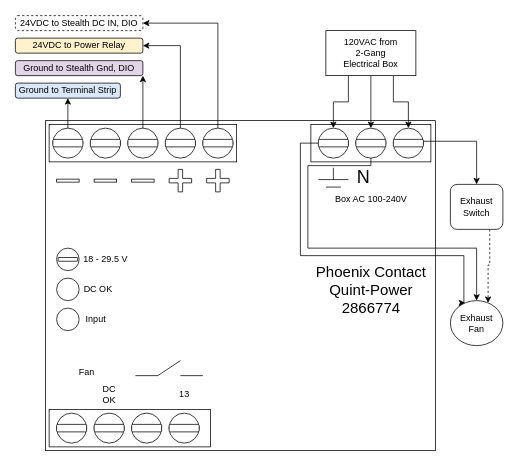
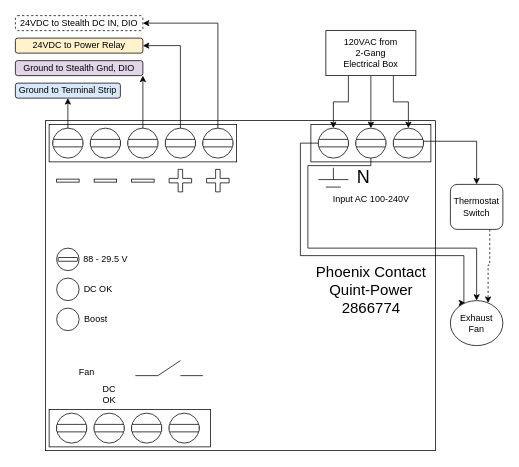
node "Box AC 100-240V": label "Box AC 100-240V" -> "Input AC 100-240V"
node "Exhaust Switch": label "Exhaust Switch" -> "Thermostat Switch"
node "18 - 29.5 V": label "18 - 29.5 V" -> "88 - 29.5 V"
node "Input": label "Input" -> "Boost"
node "13": removed
